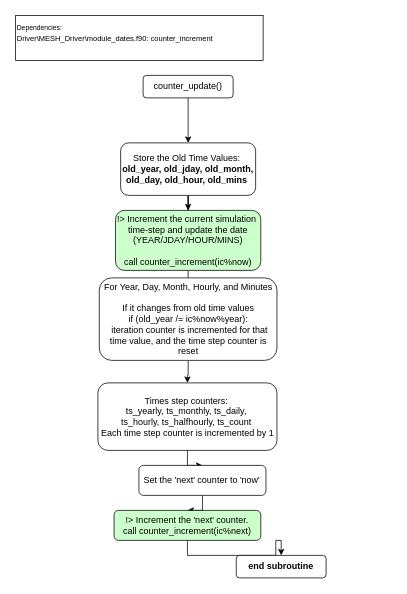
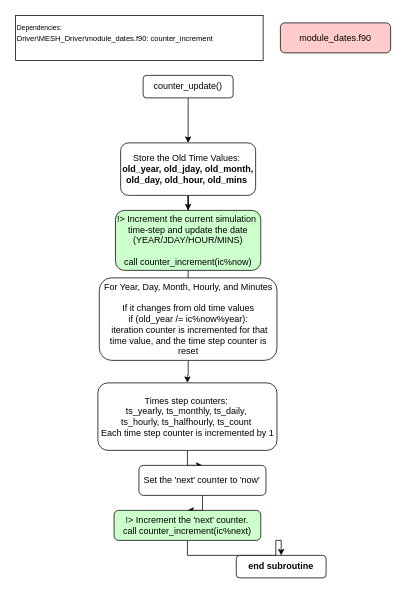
node "module_dates.f90": added
